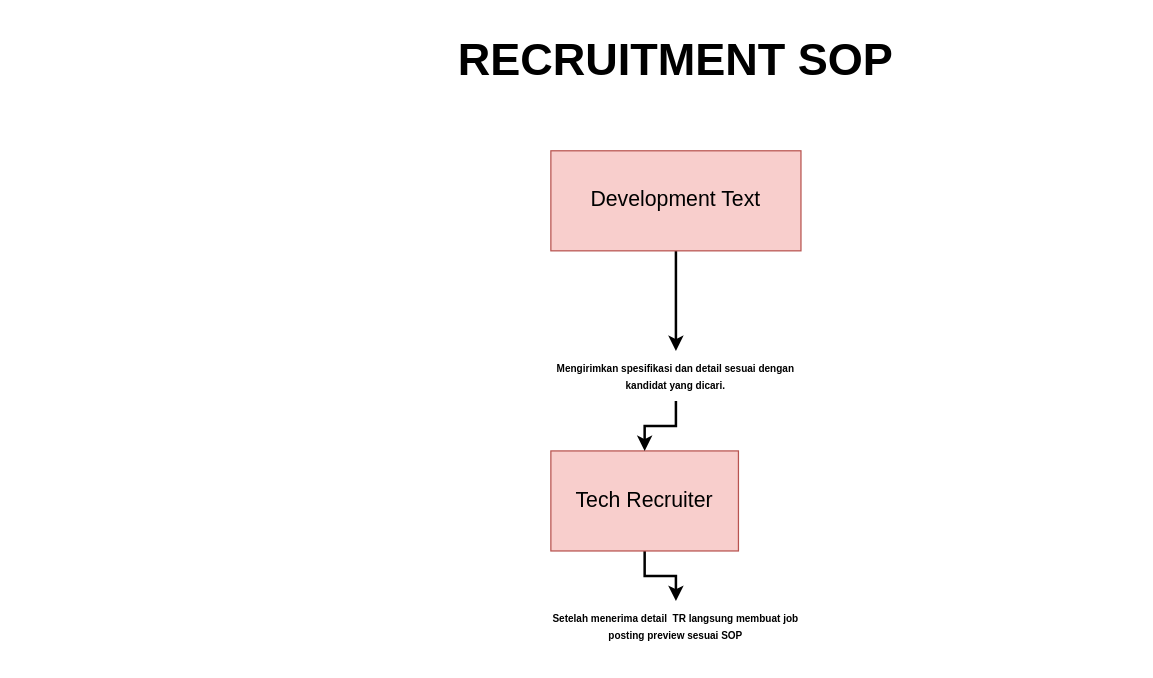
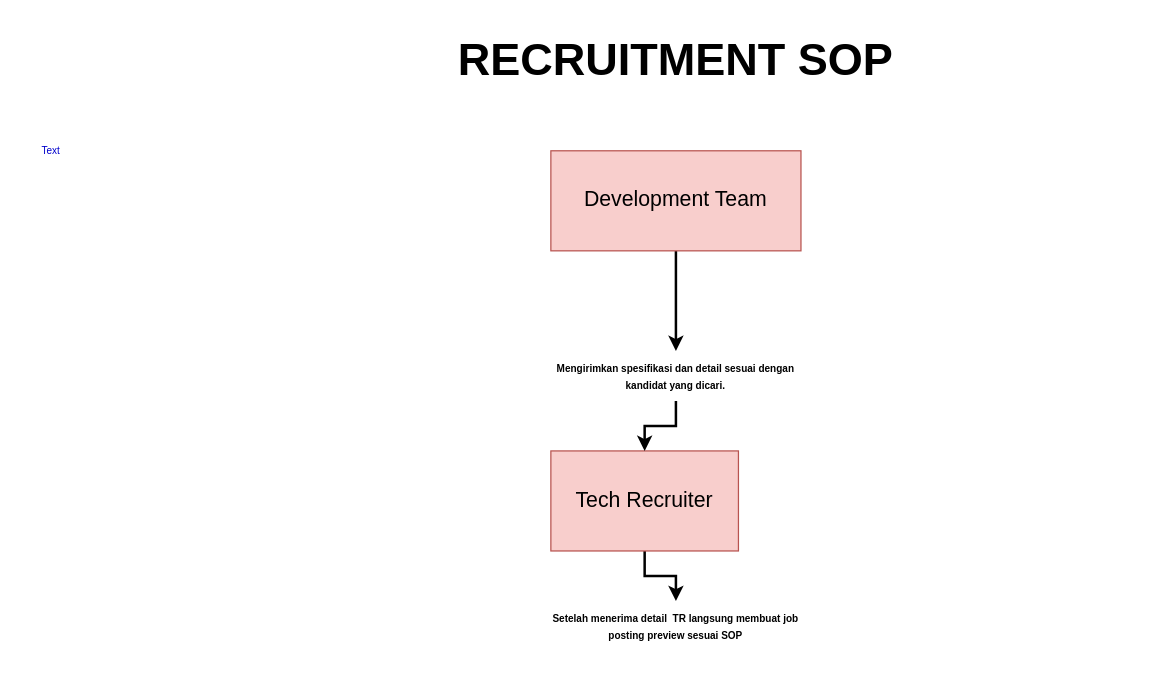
node "Text": added
node "Development Text": label "Development Text" -> "Development Team"
